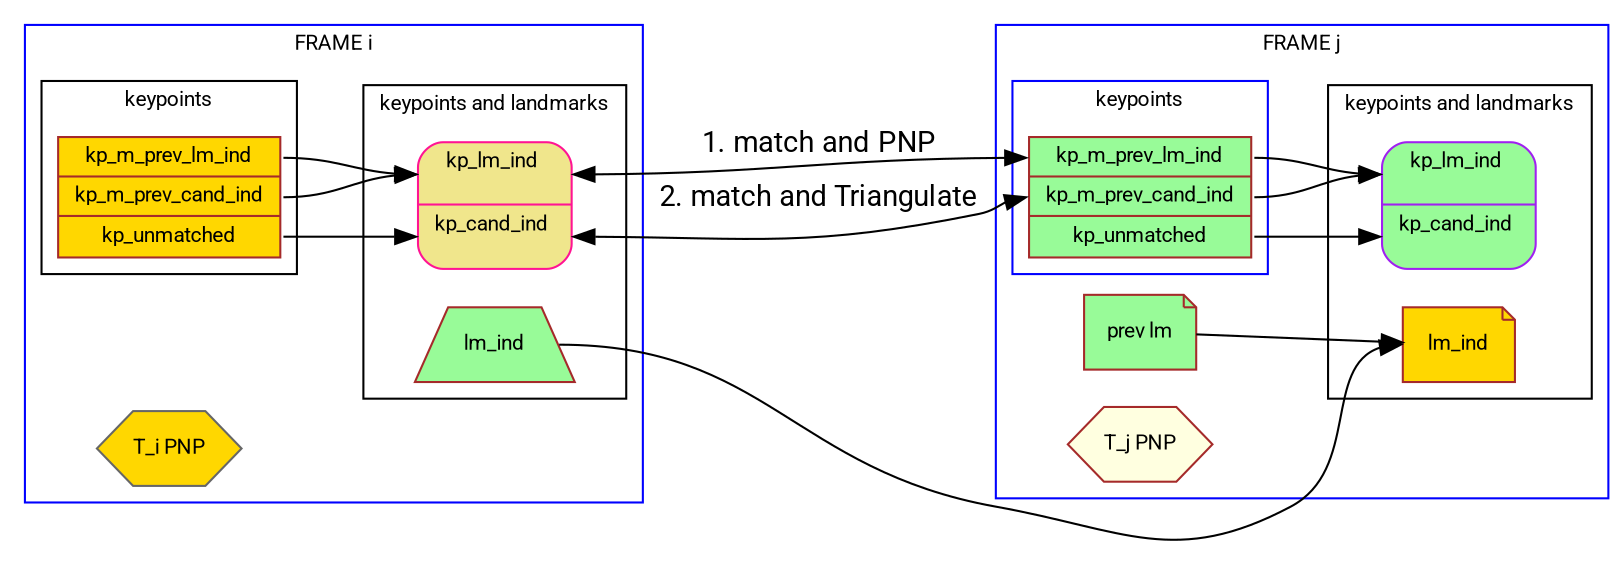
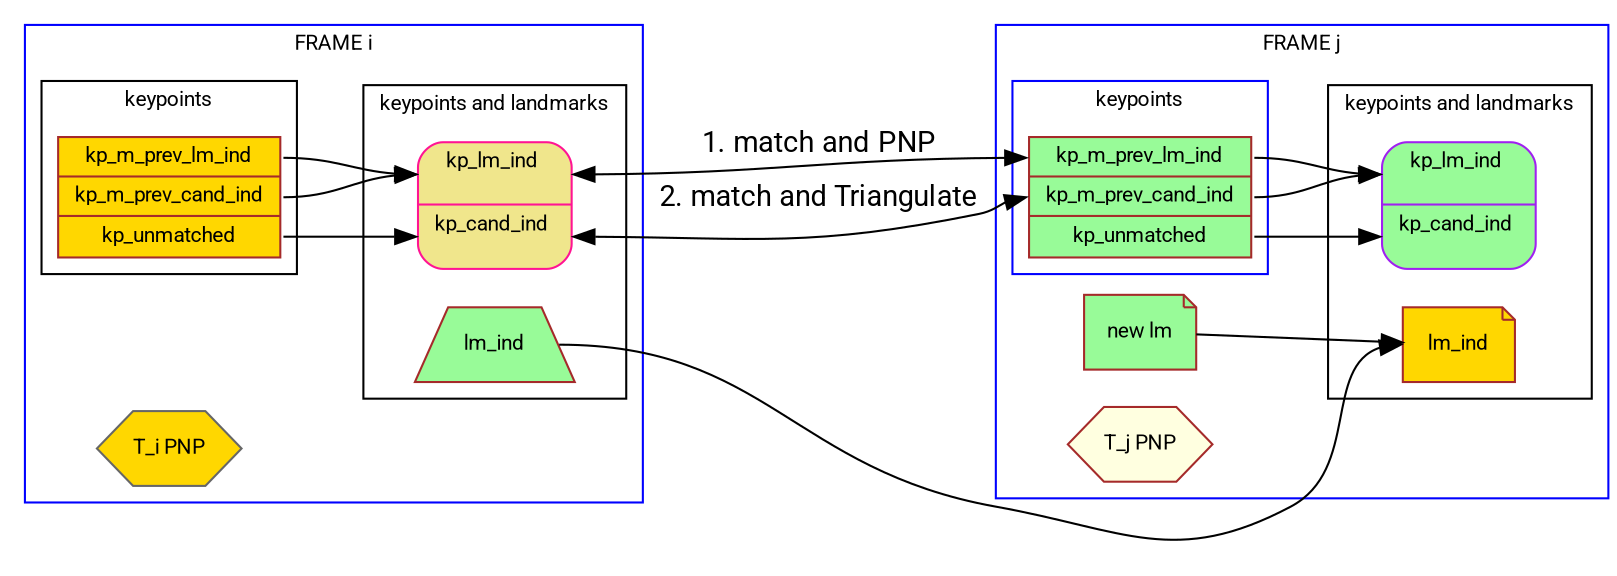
node "prev lm": label "prev lm" -> "new lm"
